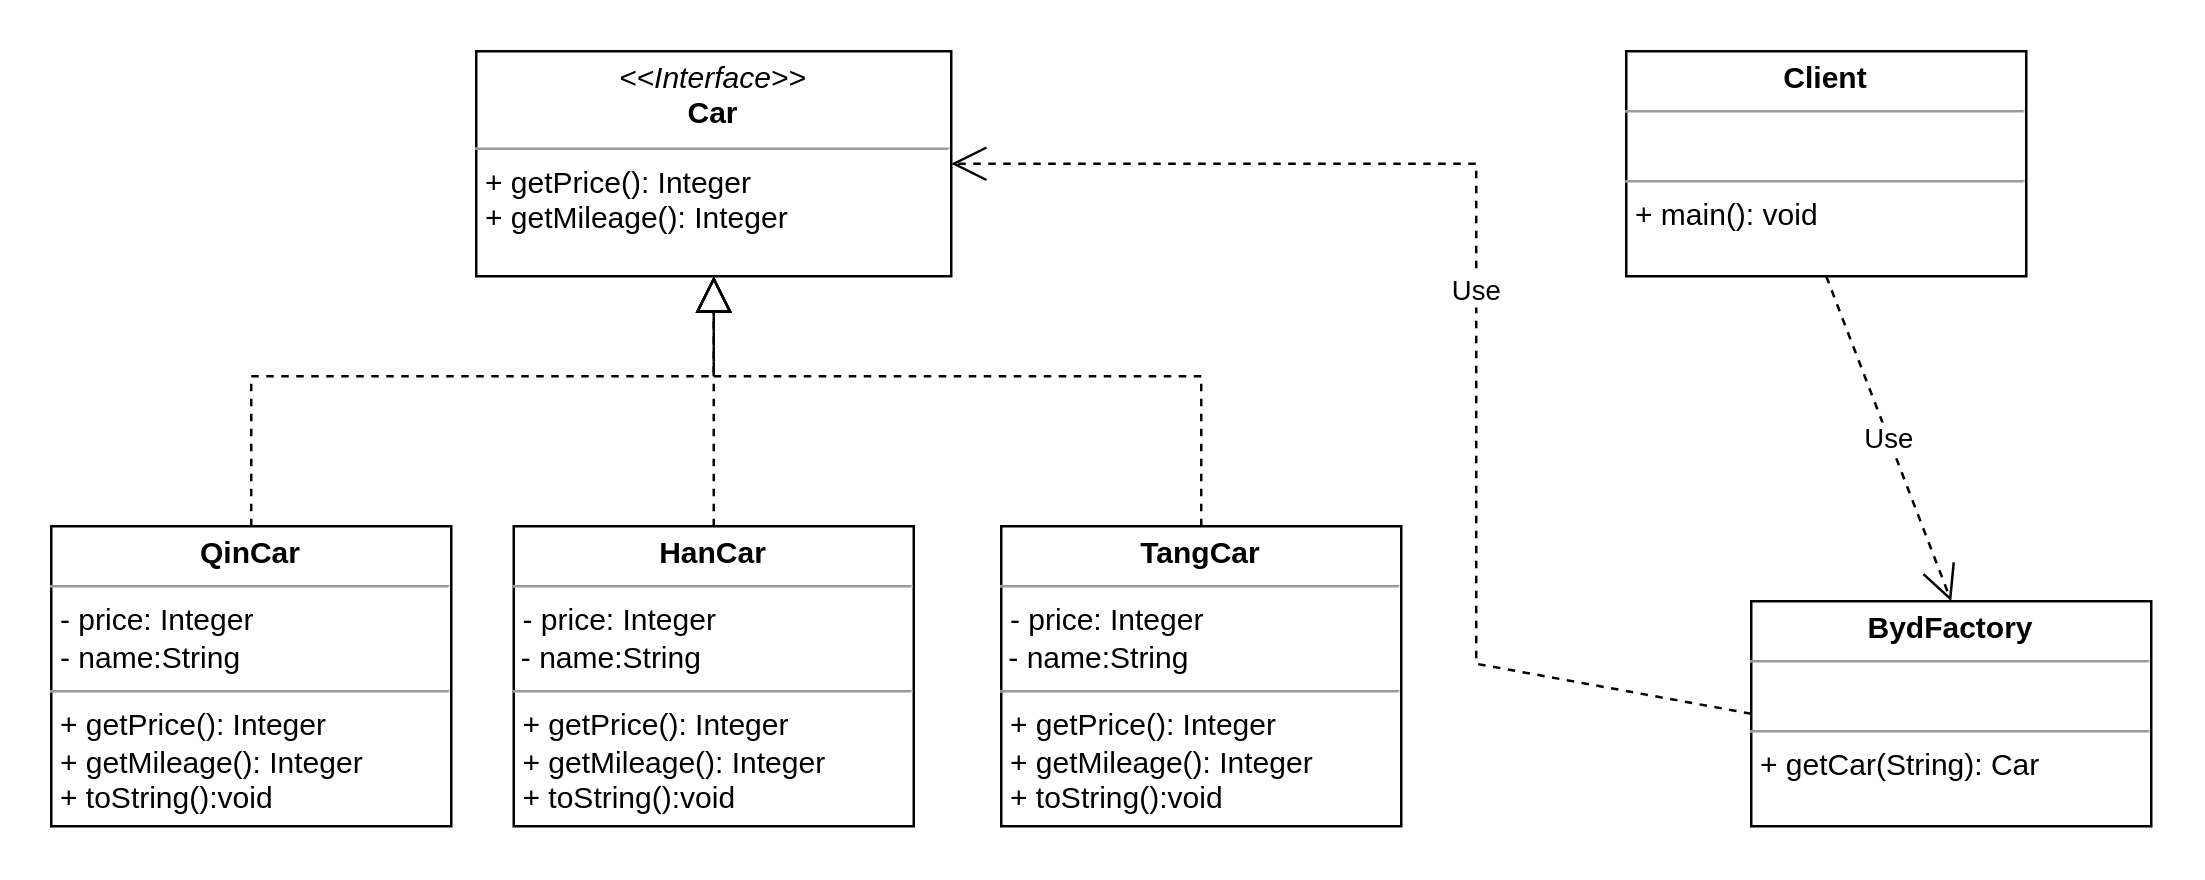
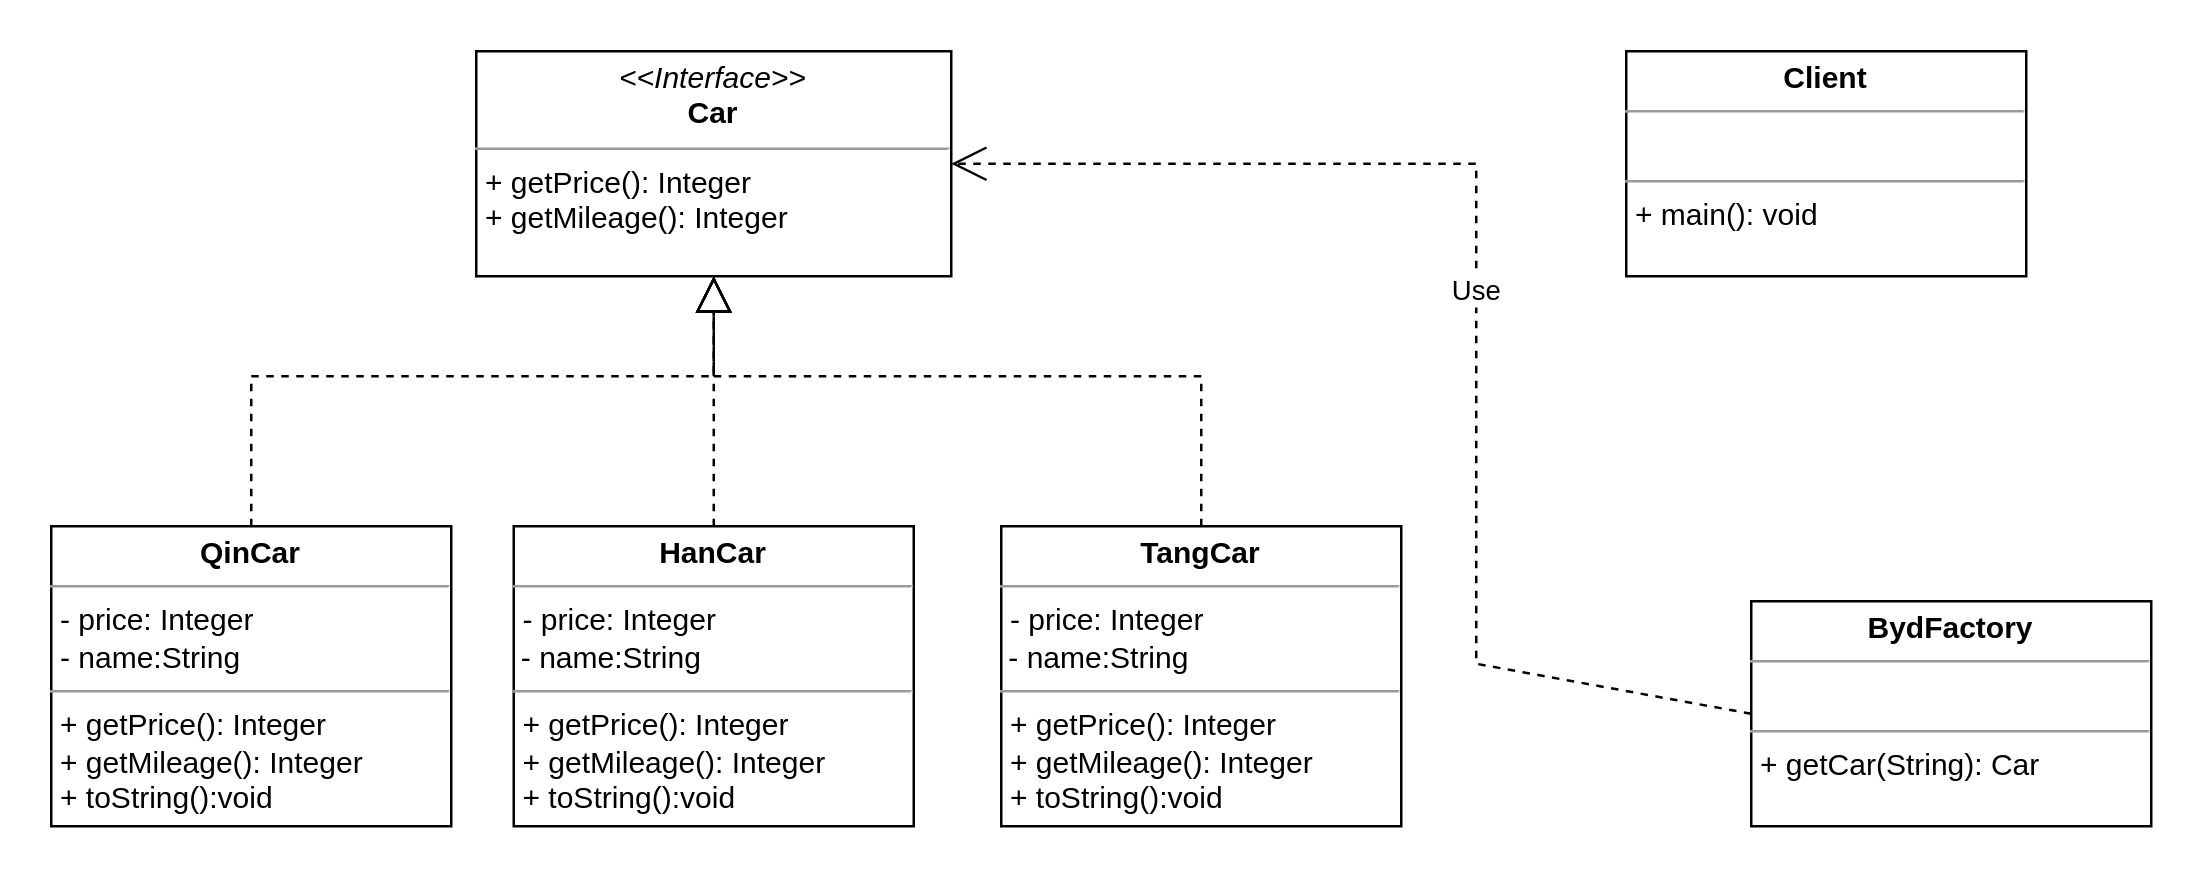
edge "Client + main(): void" -> "BydFactory + getCar(String): Car": removed, label "Use"
